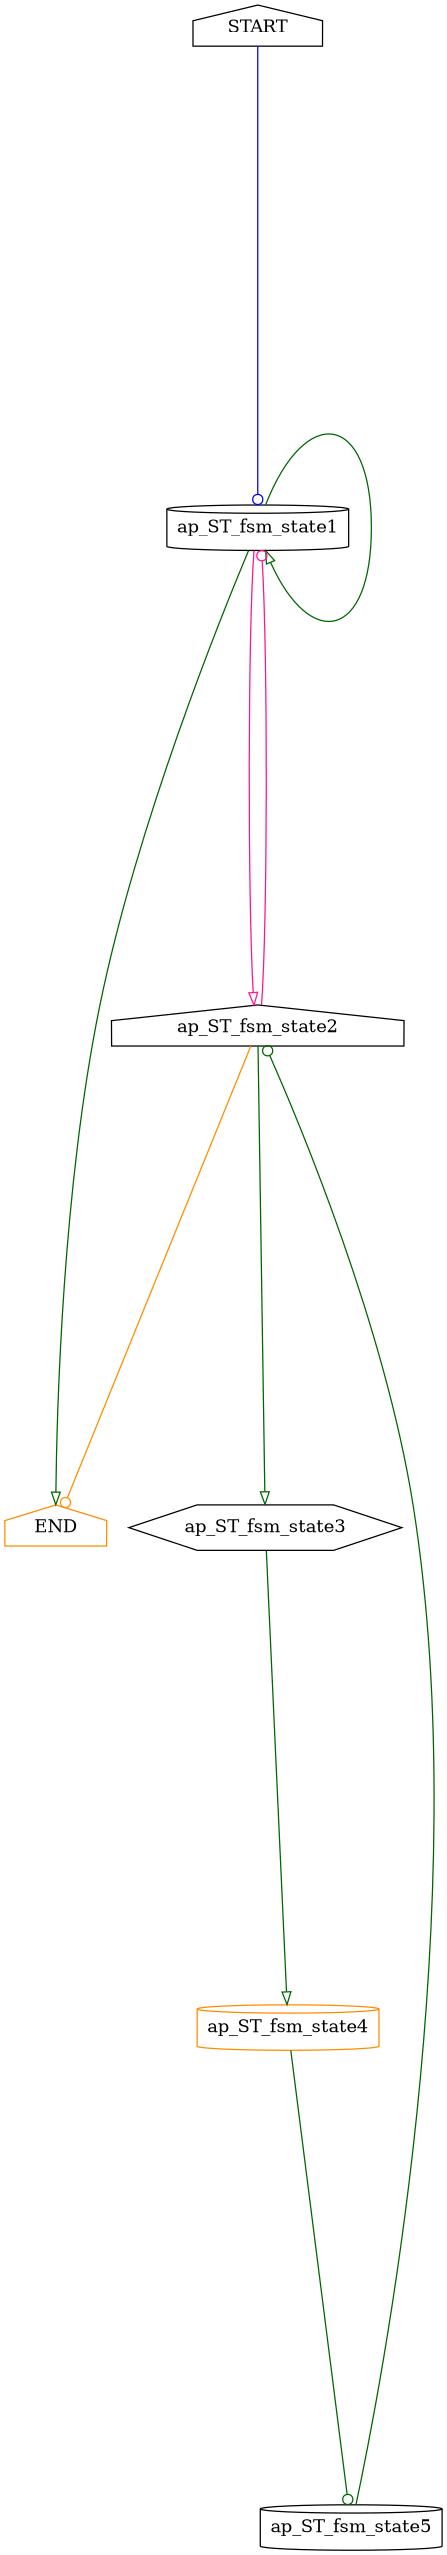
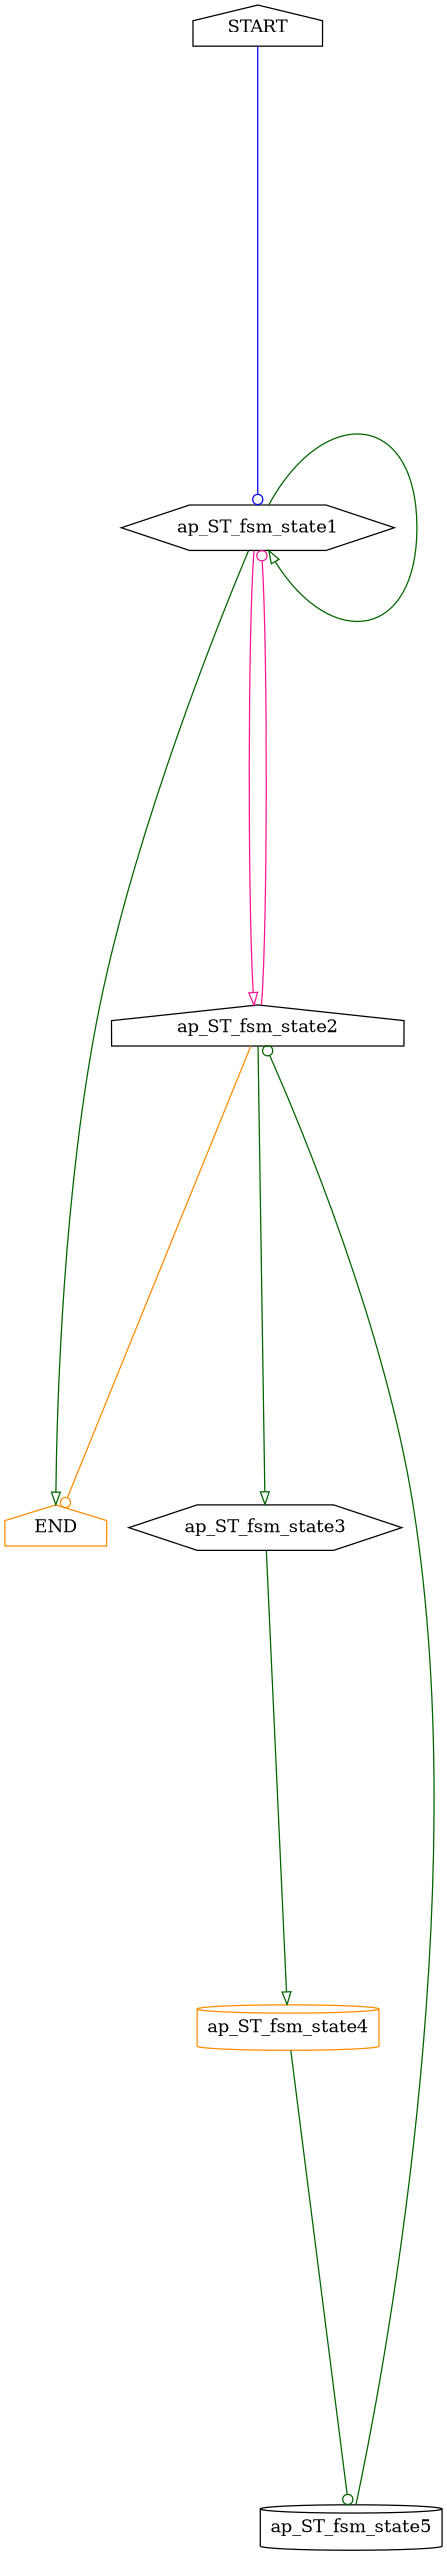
node "ap_ST_fsm_state1": shape cylinder -> hexagon
